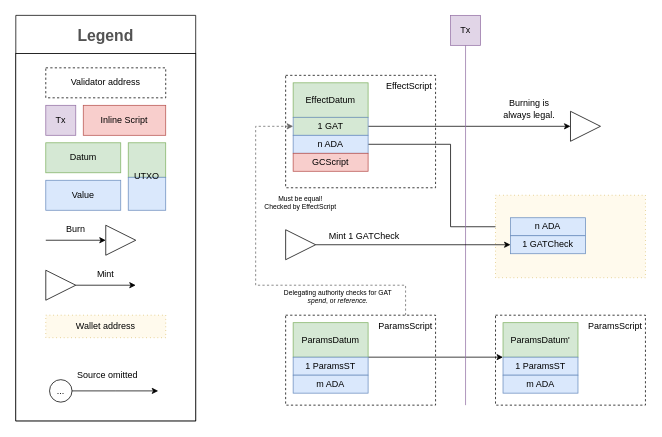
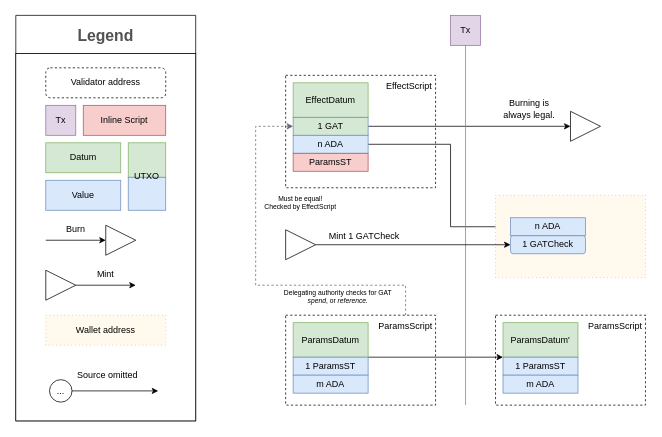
node "Validator address": shape rectangle -> rounded rectangle
node "GCScript": label "GCScript" -> "ParamsST"
node "1 GATCheck": shape rectangle -> rounded rectangle
node "Wallet address": size 120x23 -> 120x30
